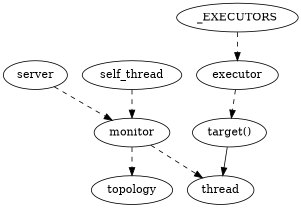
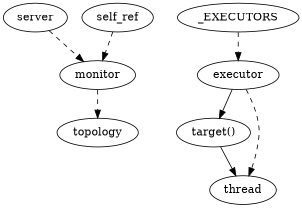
node "self_thread": label "self_thread" -> "self_ref"
edge "executor" -> "target()": style dashed -> solid
edge "monitor" -> "thread": now "executor" -> "thread"
